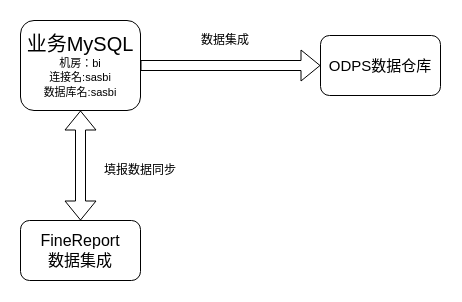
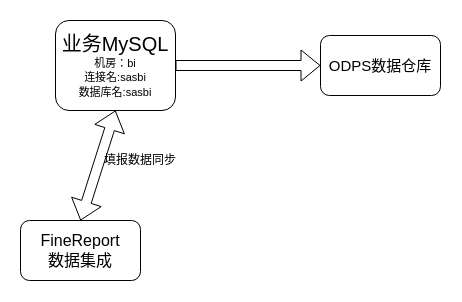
node "数据集成": removed
node "业务MySQL 机房：bi连接名:sasbi数据库名:sasbi": moved (81, 66) -> (116, 66)
node "填报数据同步": moved (141, 171) -> (141, 161)
